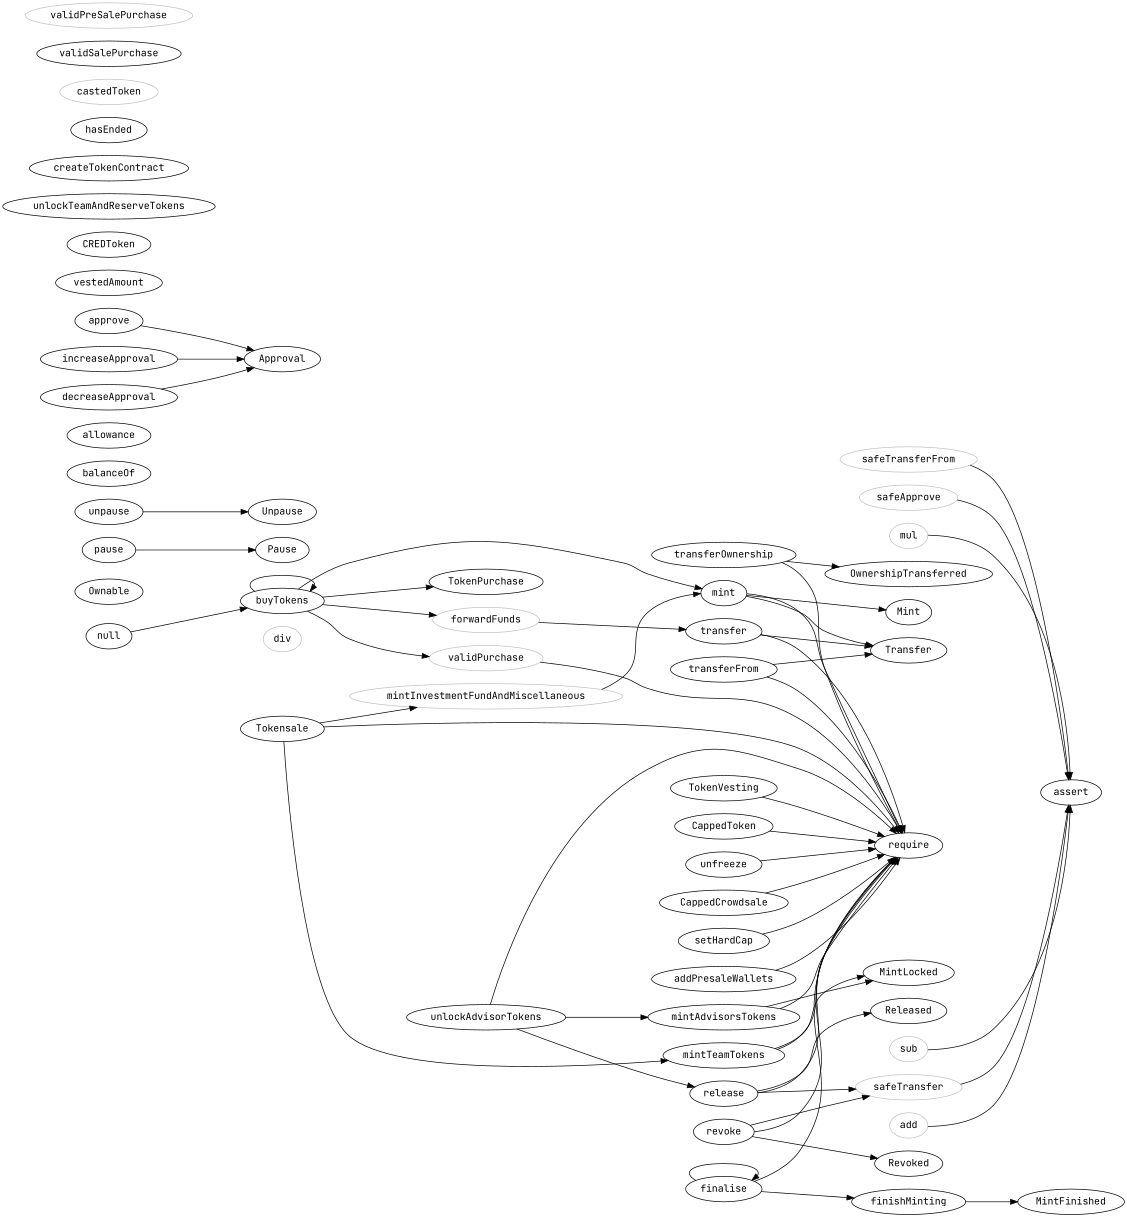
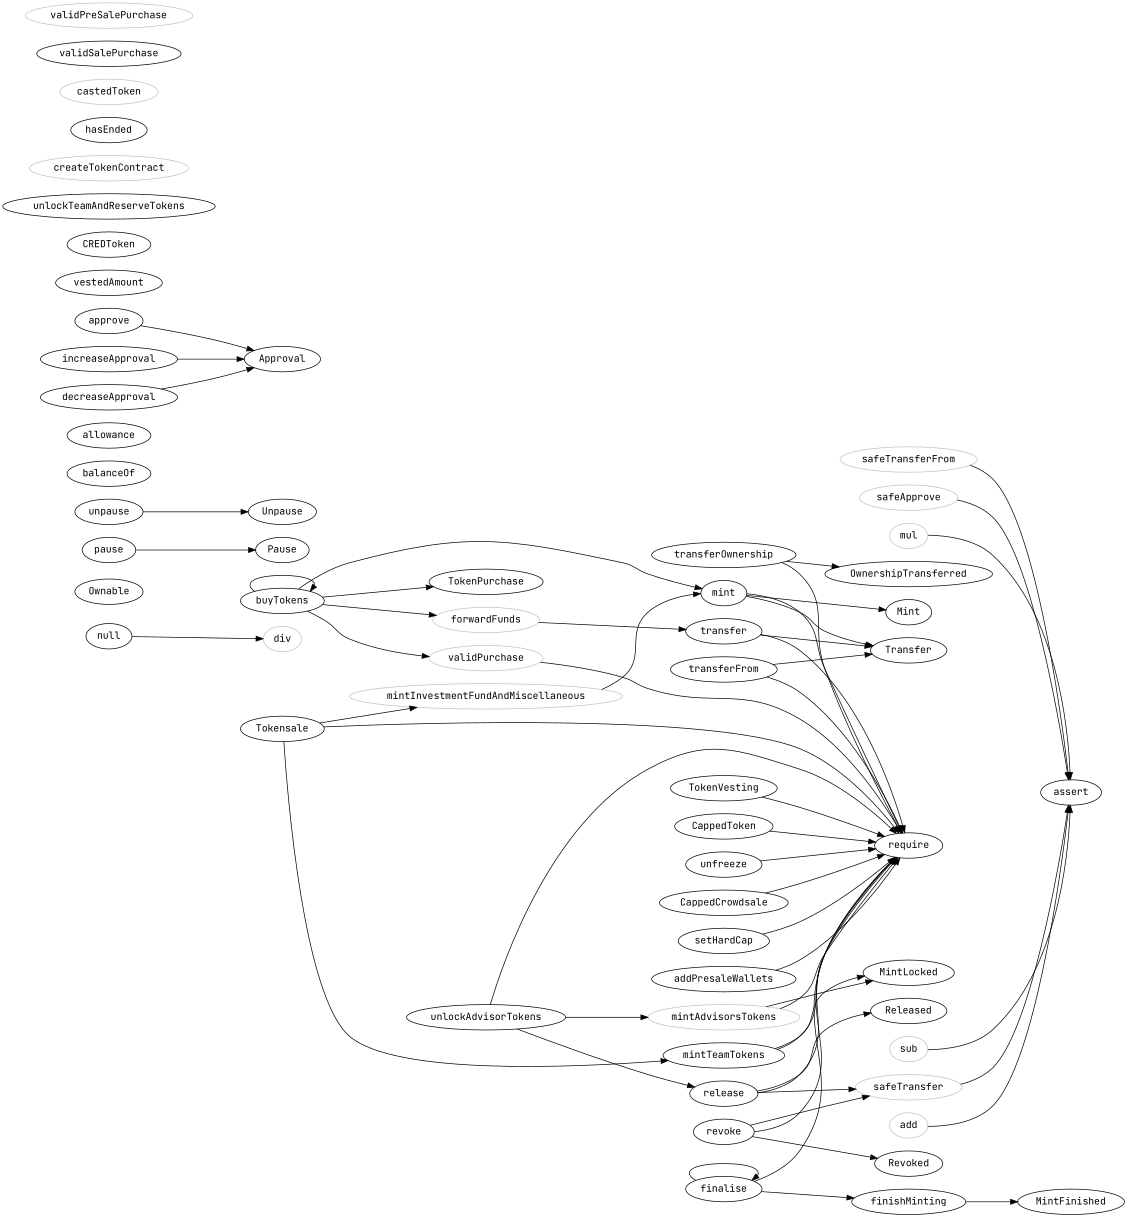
node "createTokenContract": color black -> gray
edge "null" -> "buyTokens": now "null" -> "div"
node "mintAdvisorsTokens": color black -> gray
